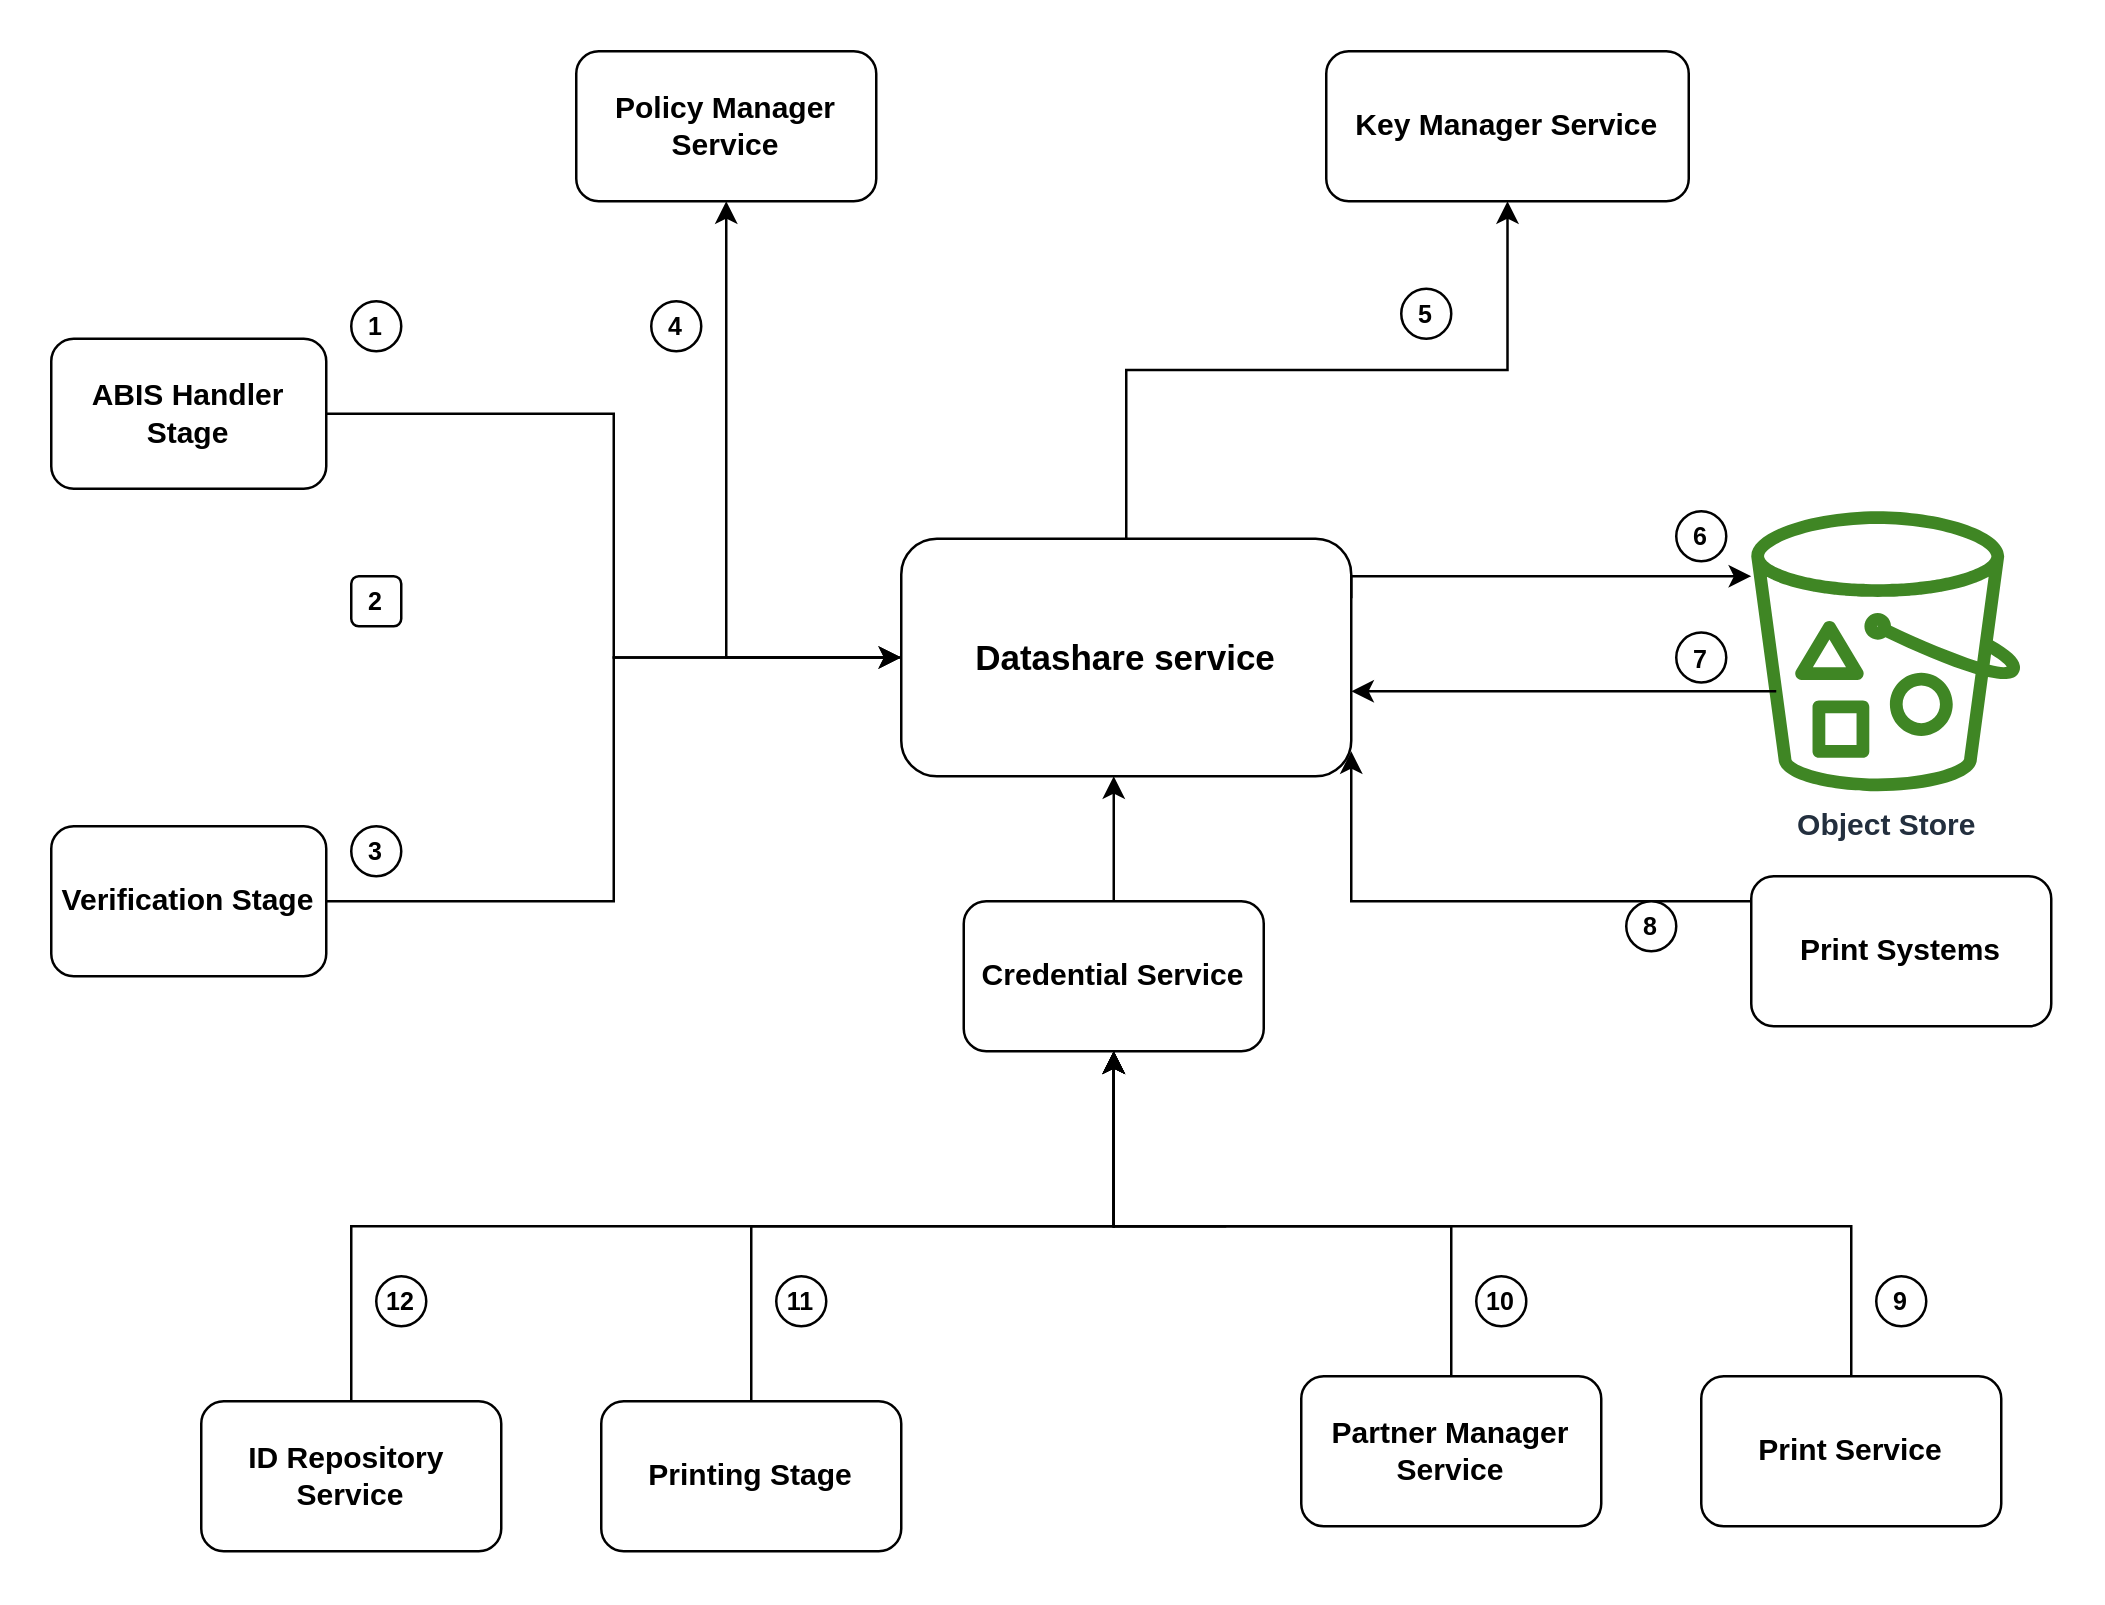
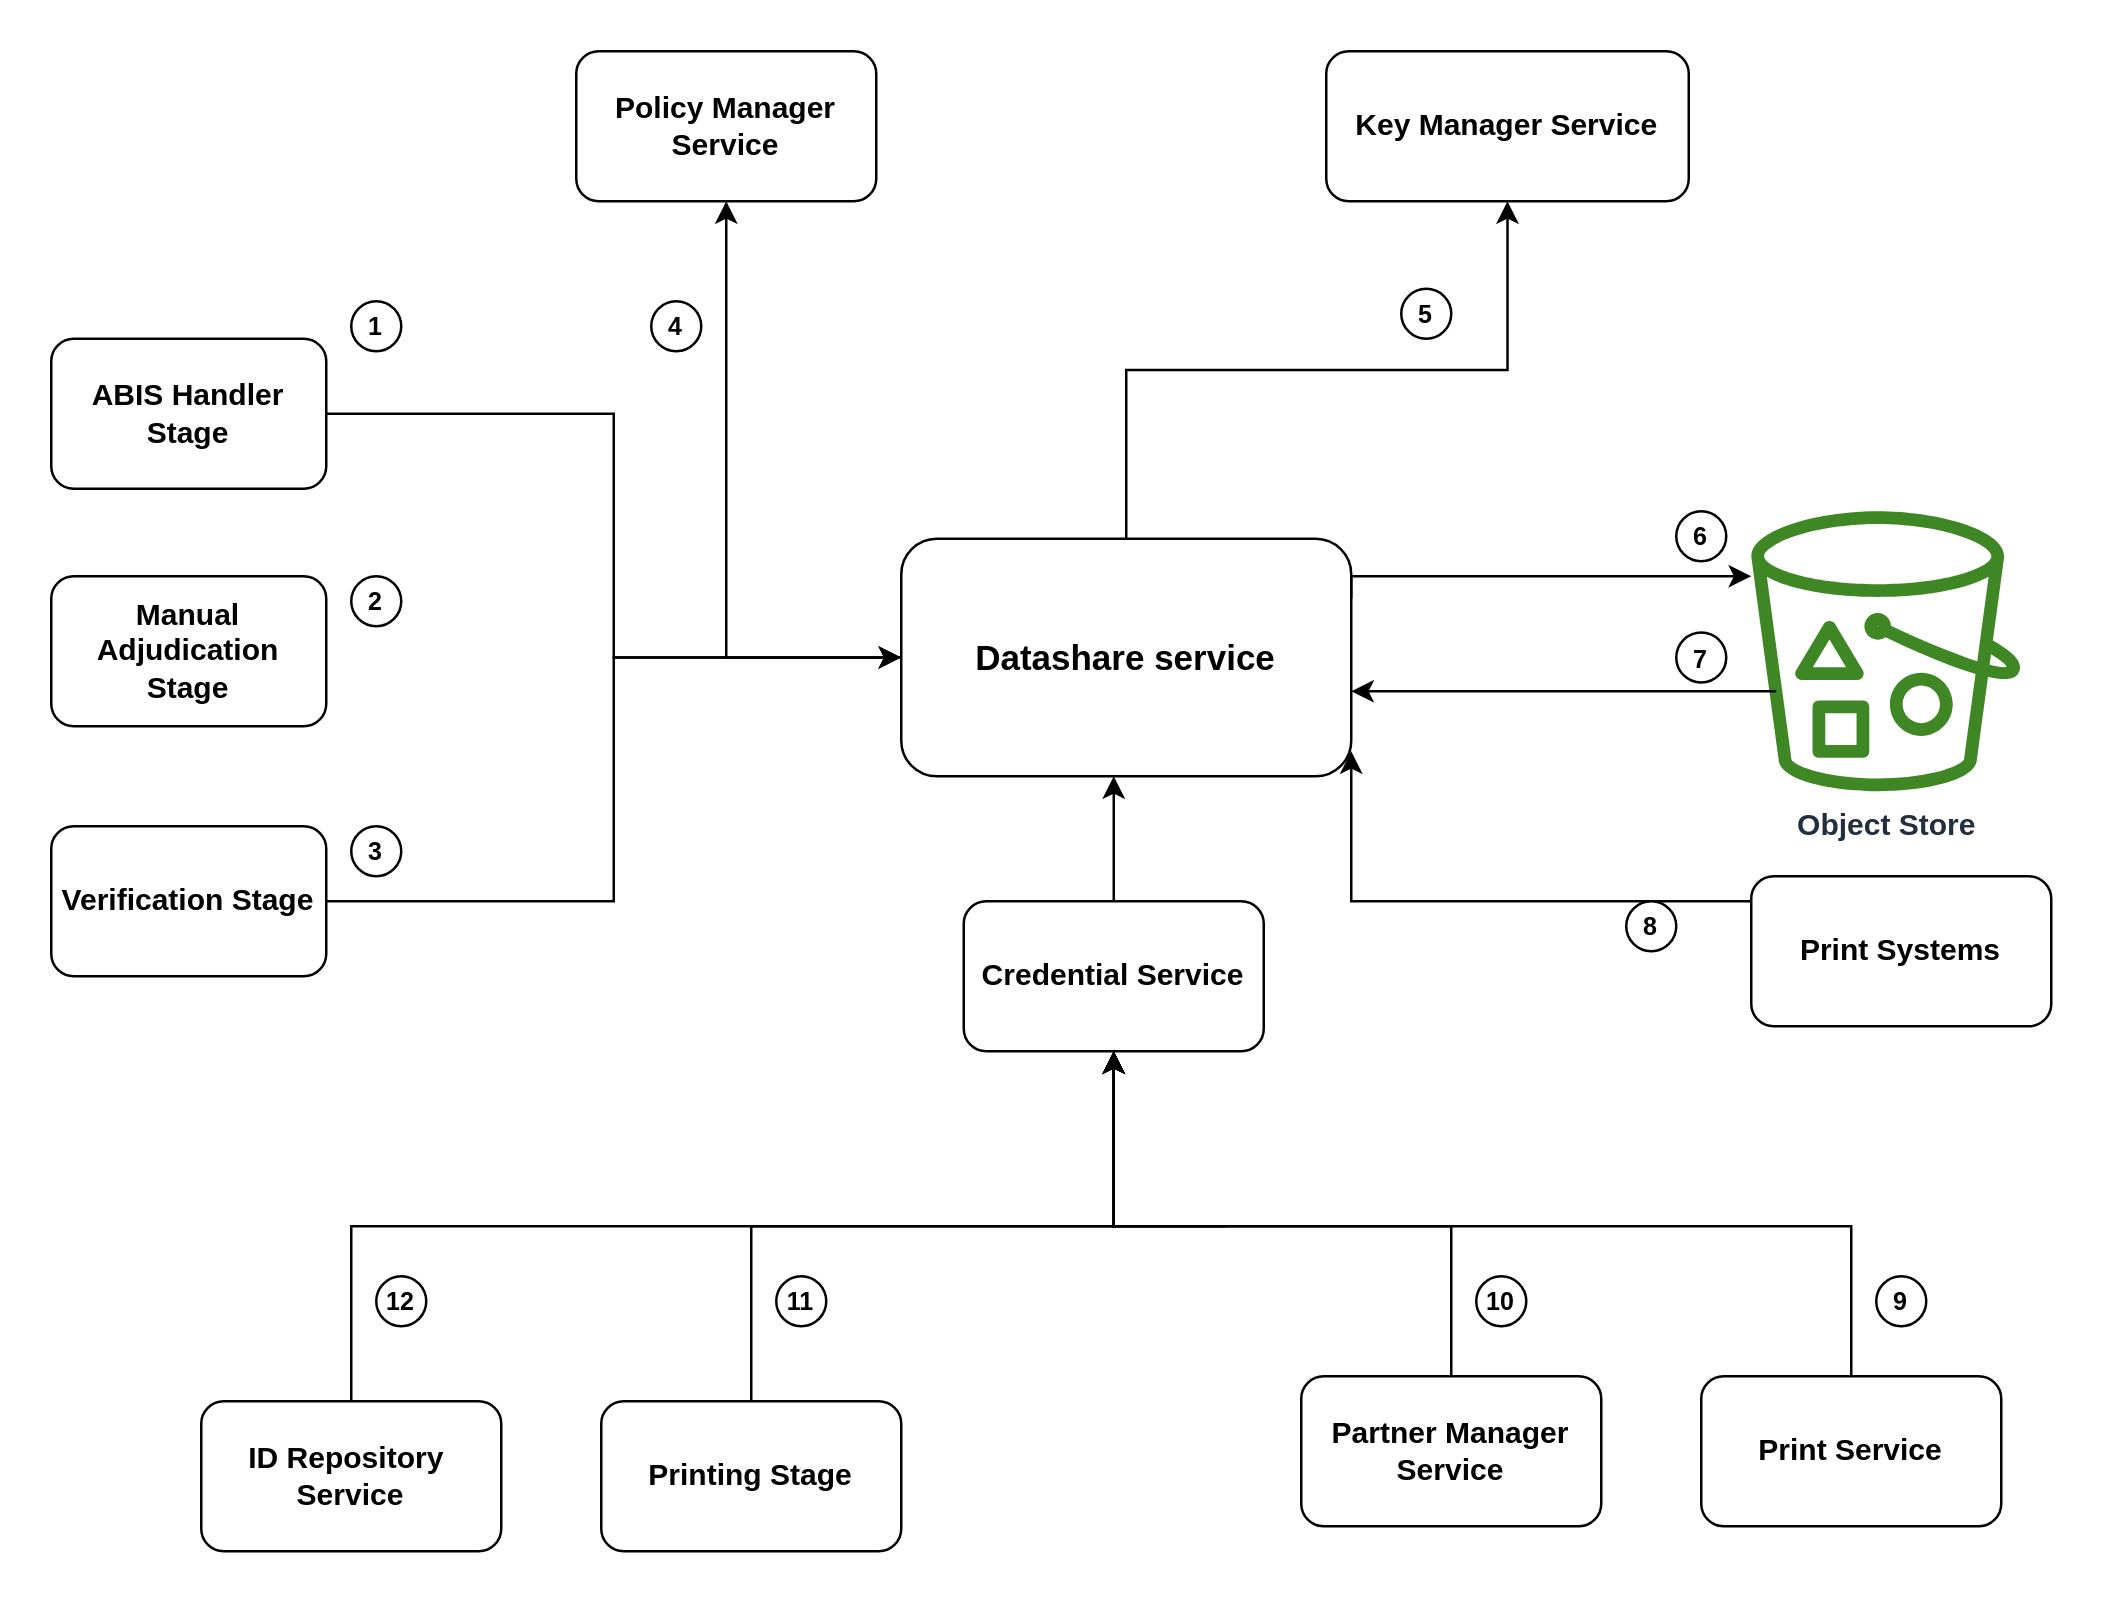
node "2": shape rounded rectangle -> ellipse
node "Manual Adjudication Stage": added
